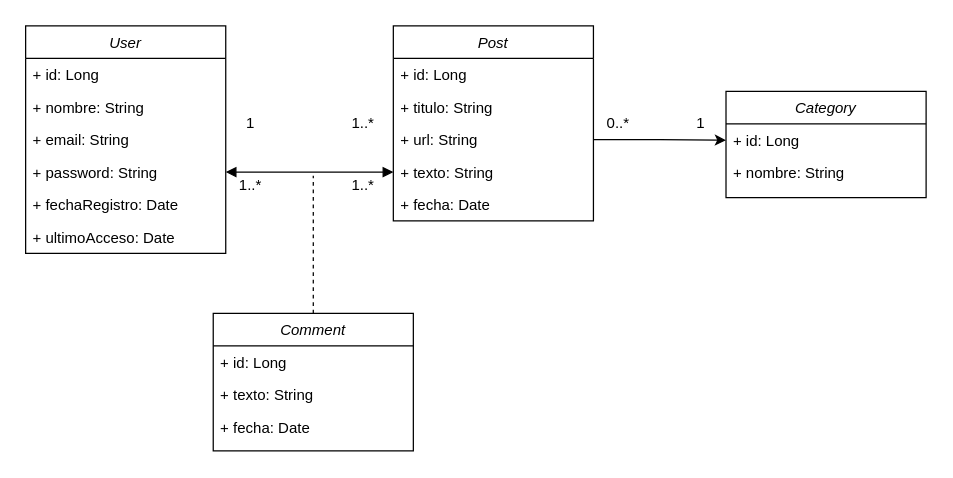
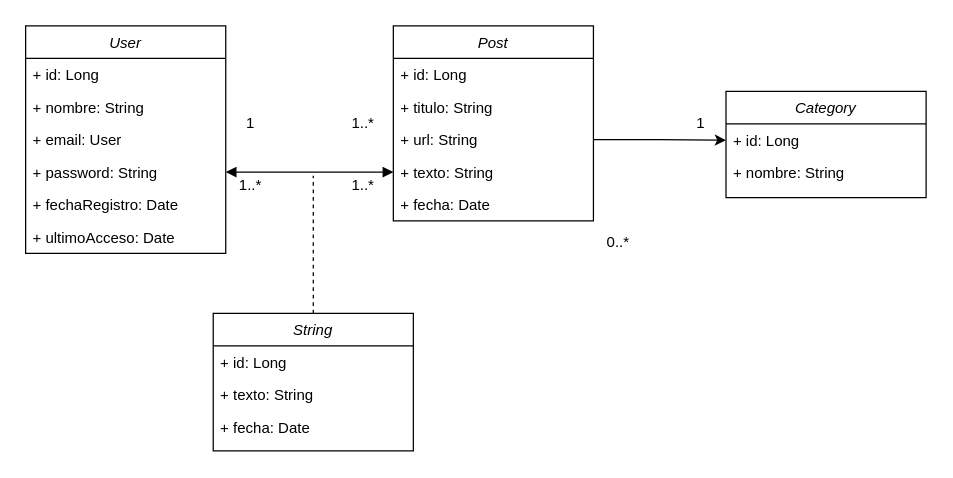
node "0..*": moved (618, 123) -> (618, 242)
node "+ email: String": label "+ email: String" -> "+ email: User"
node "Comment": label "Comment" -> "String"
